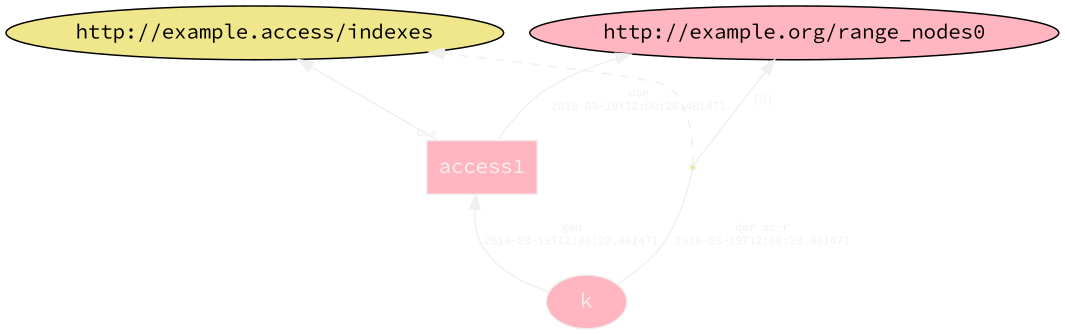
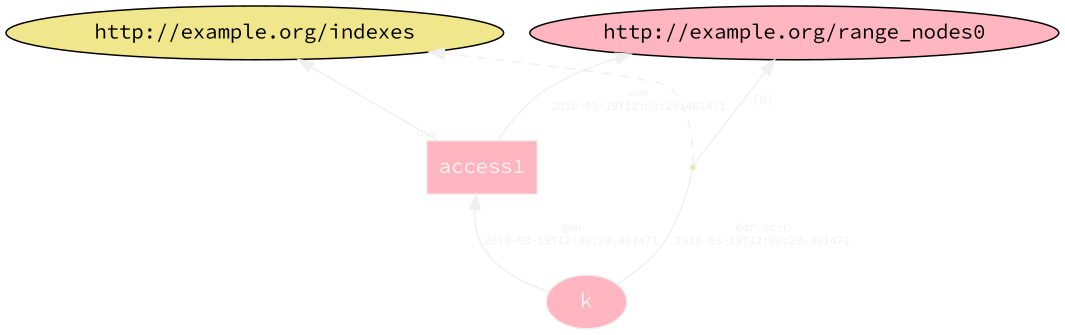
node "http://example.access/indexes": label "http://example.access/indexes" -> "http://example.org/indexes"
